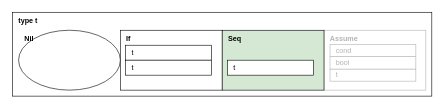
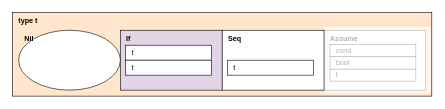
node "type t": fillcolor #ffffff -> #ffe6cc
node "If": fillcolor #ffffff -> #e1d5e7
node "Seq": fillcolor #d5e8d4 -> #ffffff
